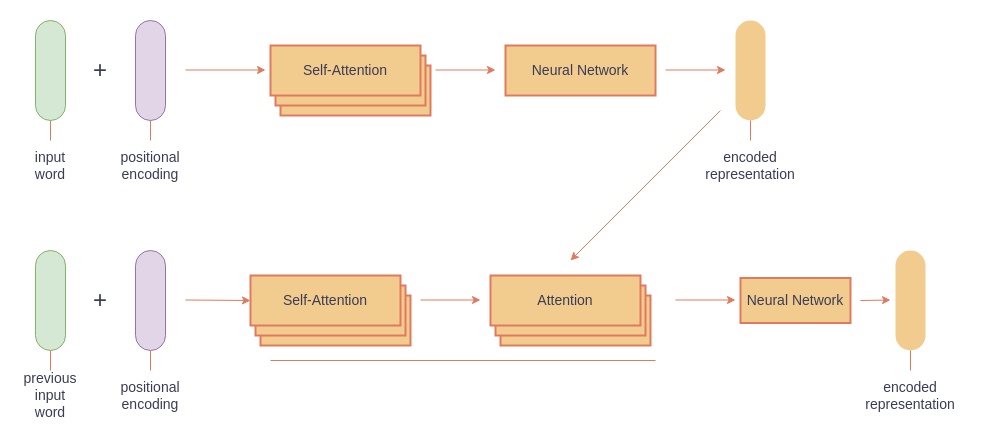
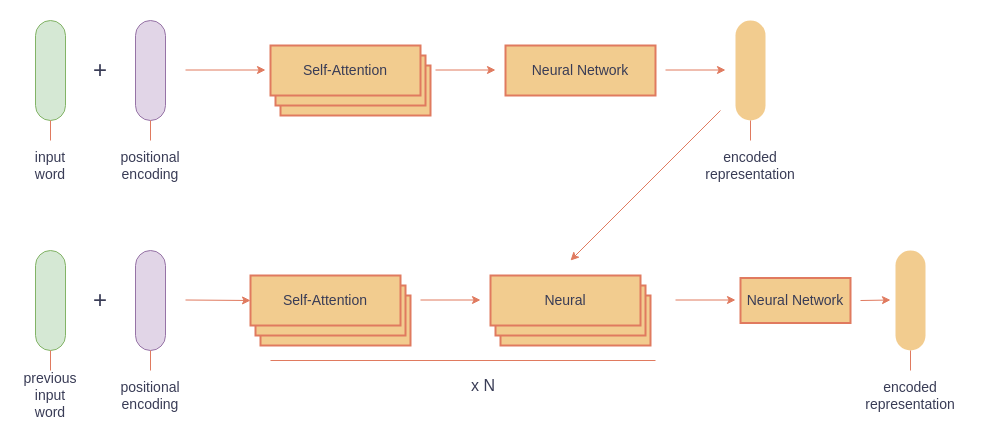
node "Attention": label "Attention" -> "Neural"
node "x N": added
